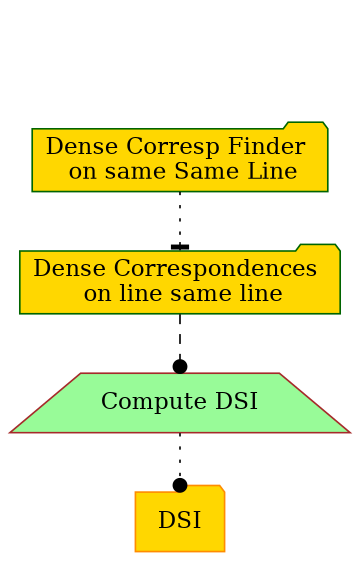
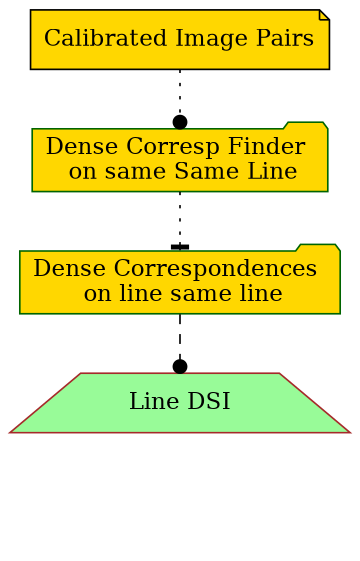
node "Calibrated Image Pairs": added
node "Compute DSI": label "Compute DSI" -> "Line DSI"
node "DSI": removed
